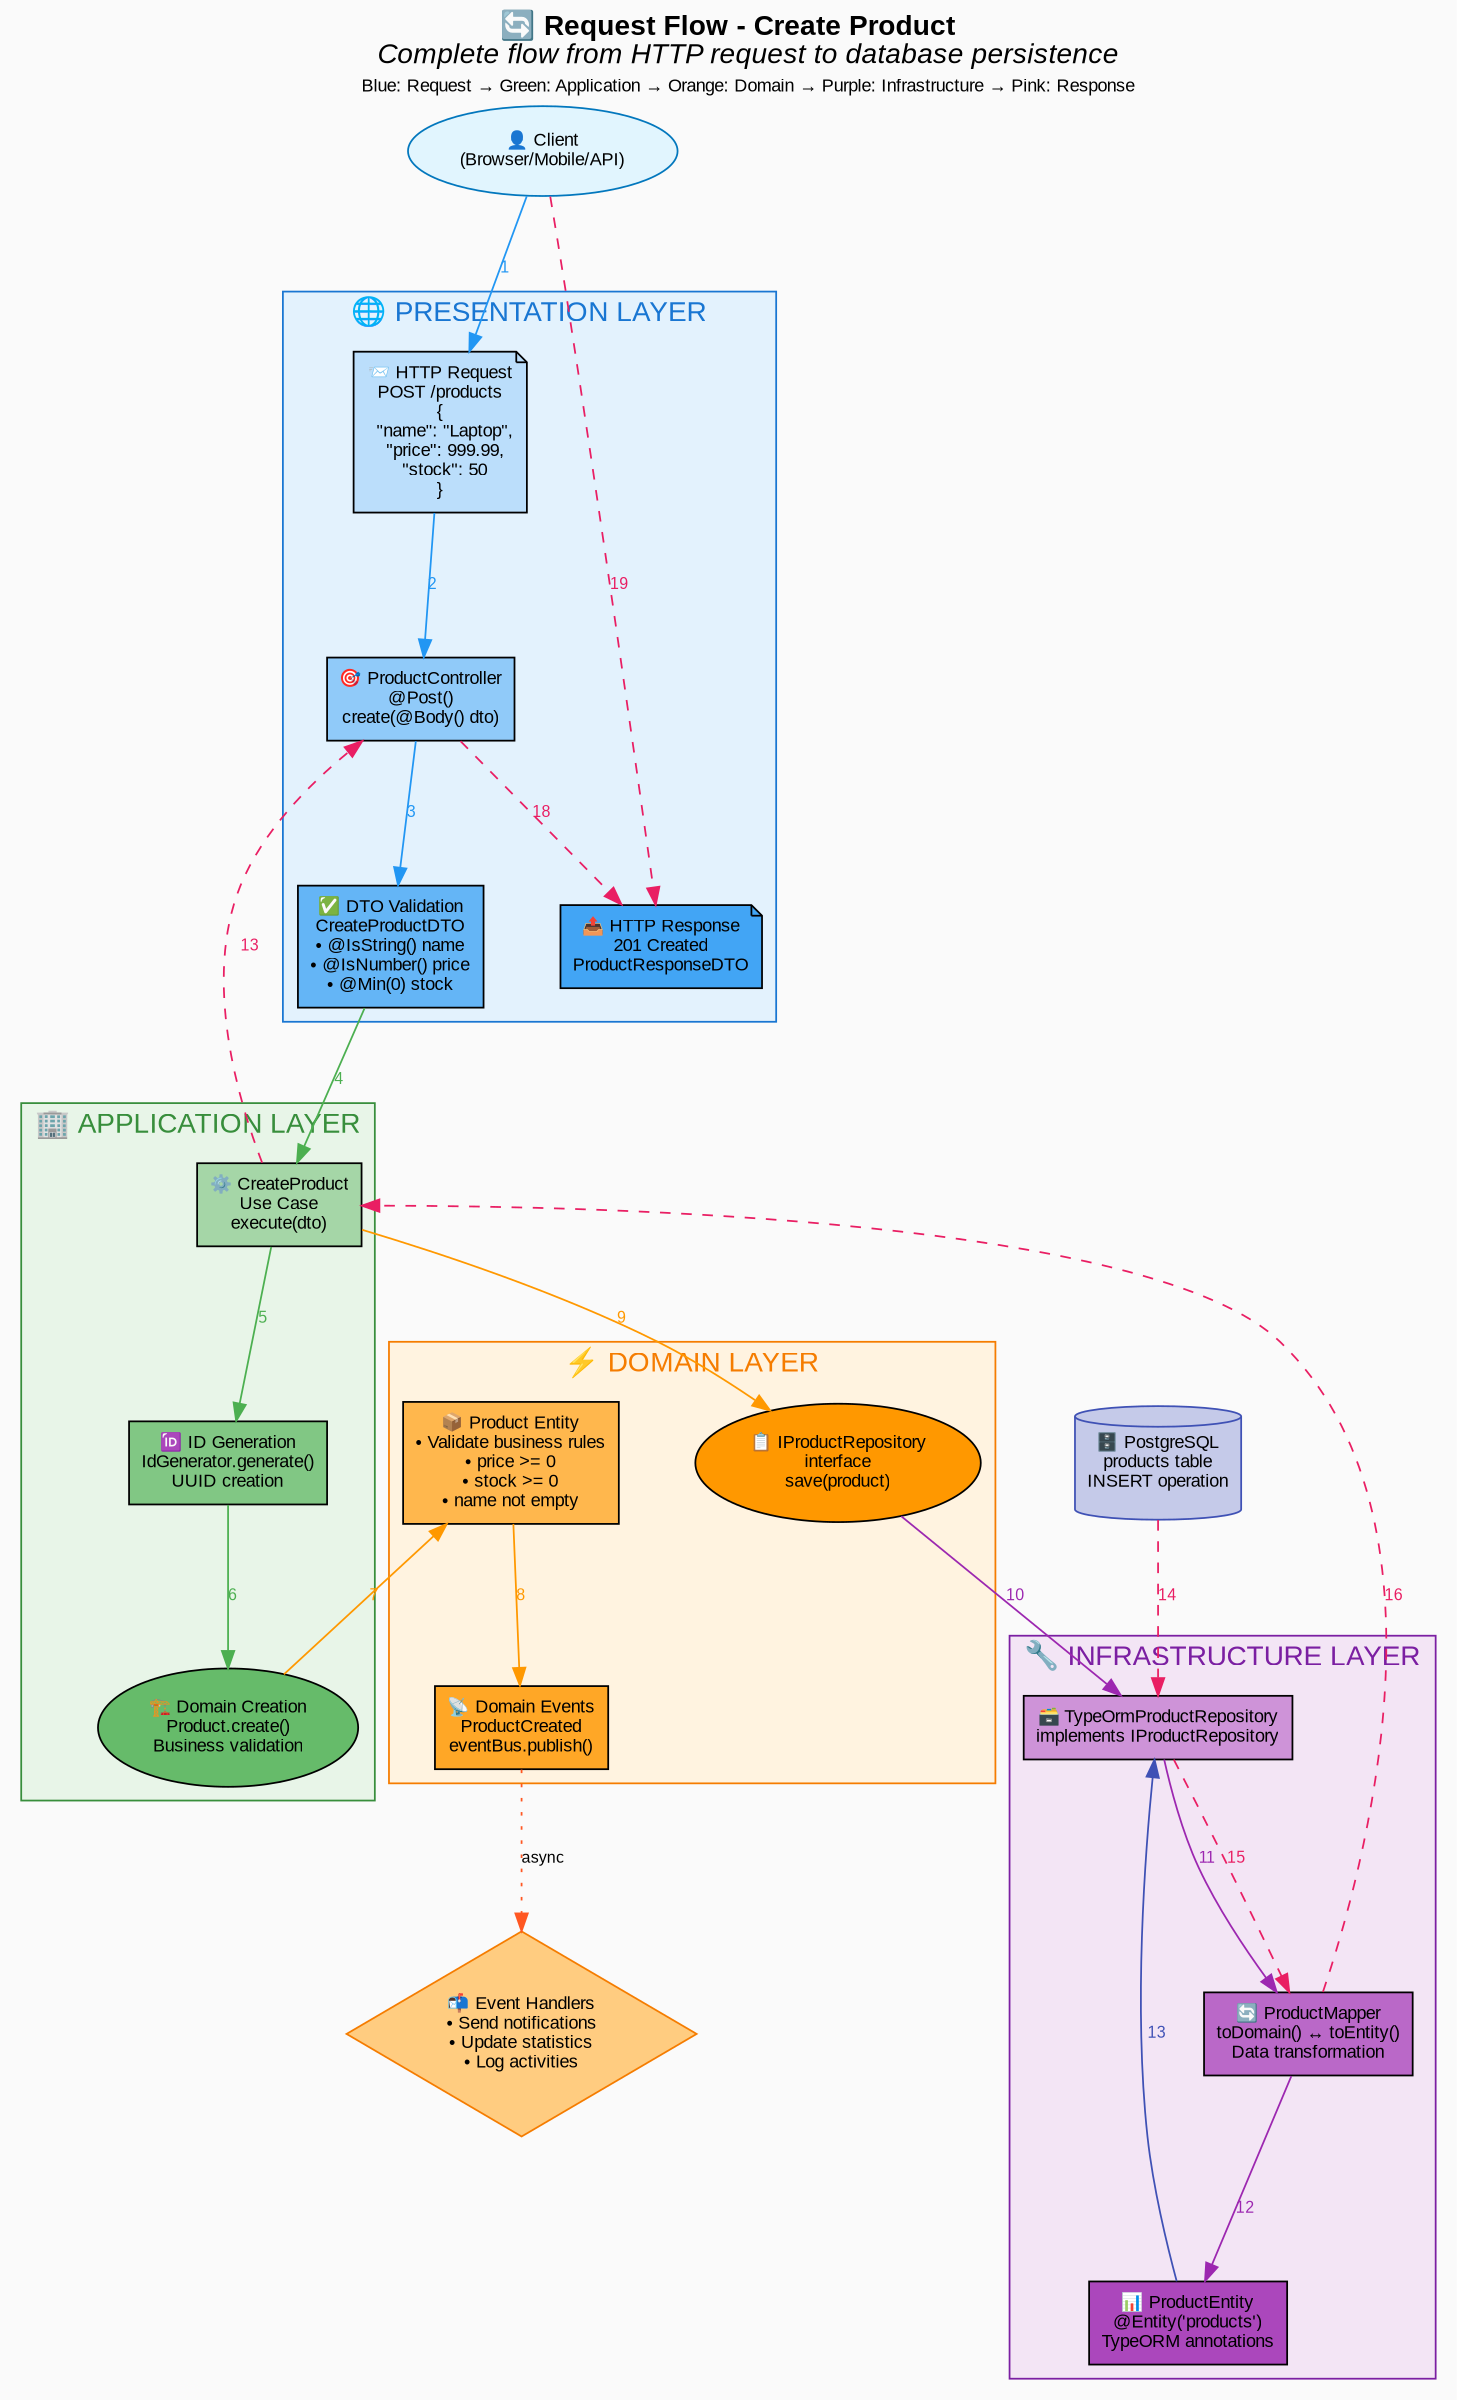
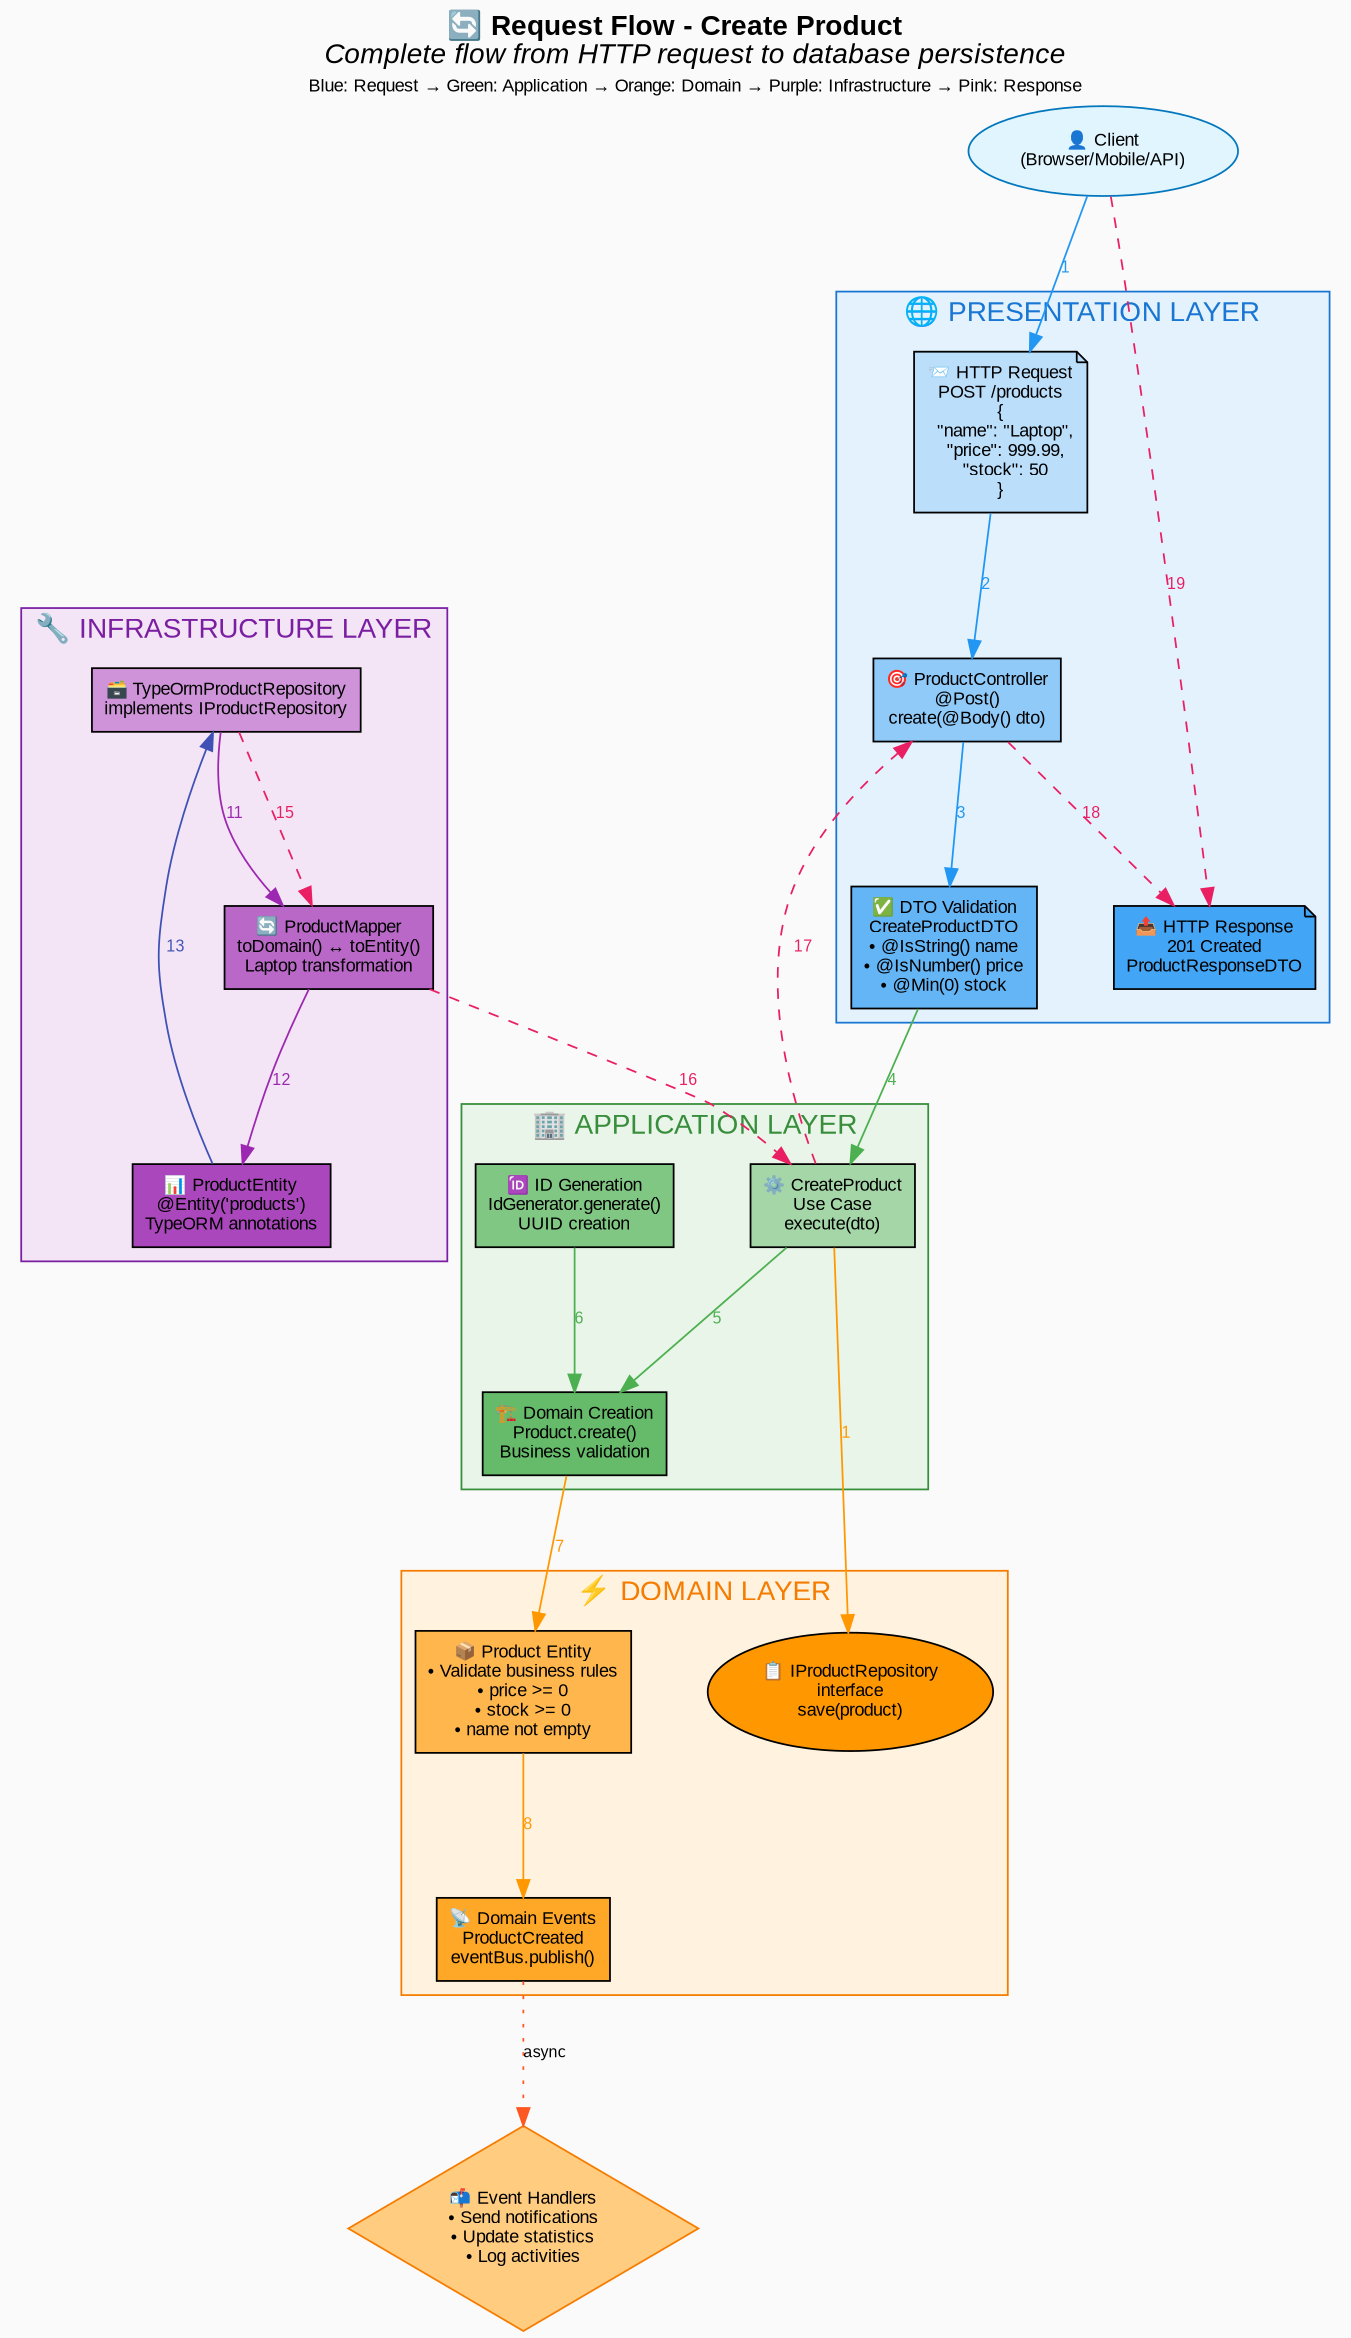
edge "⚙️ CreateProduct Use Case execute(dto)" -> "🎯 ProductController @Post() create(@Body() dto)": label "13" -> "17"
edge "⚙️ CreateProduct Use Case execute(dto)" -> "📋 IProductRepository interface save(product)": label "9" -> "1"
edge "⚙️ CreateProduct Use Case execute(dto)" -> "🆔 ID Generation IdGenerator.generate() UUID creation": now "⚙️ CreateProduct Use Case execute(dto)" -> "🏗️ Domain Creation Product.create() Business validation"
node "🗄️ PostgreSQL products table INSERT operation": removed
edge "📋 IProductRepository interface save(product)" -> "🗃️ TypeOrmProductRepository implements IProductRepository": removed, label "10"
node "🏗️ Domain Creation Product.create() Business validation": shape ellipse -> box
node "🔄 ProductMapper toDomain() ↔ toEntity() Data transformation": label "🔄 ProductMapper toDomain() ↔ toEntity() Data transformation" -> "🔄 ProductMapper toDomain() ↔ toEntity() Laptop transformation"
